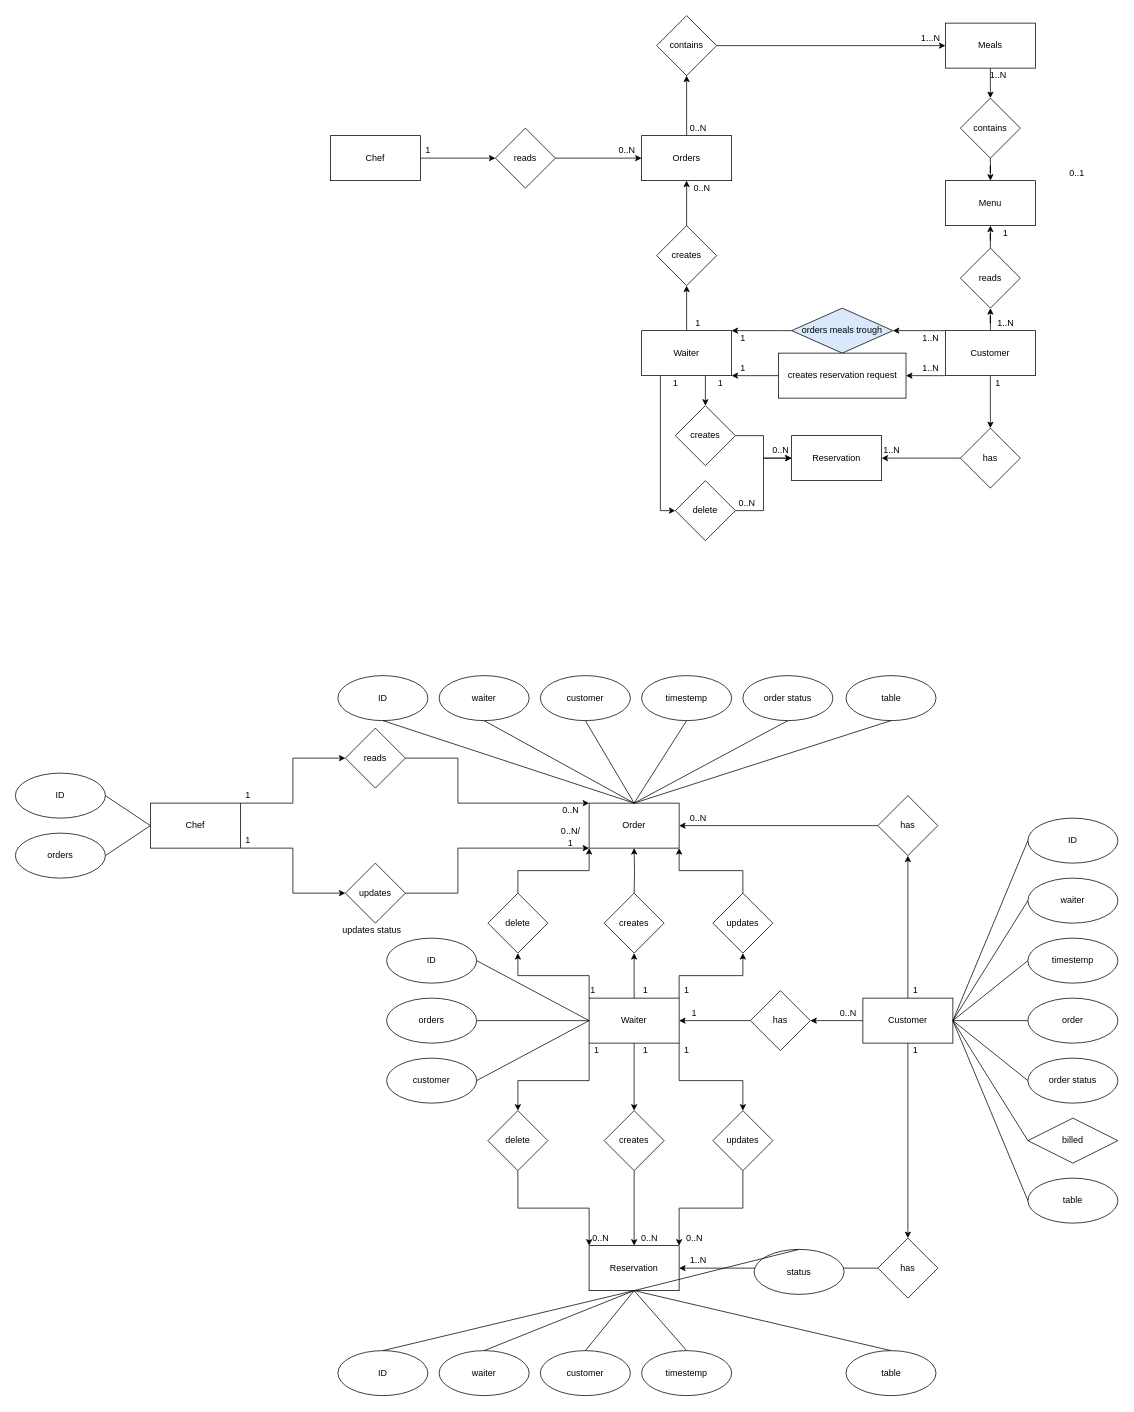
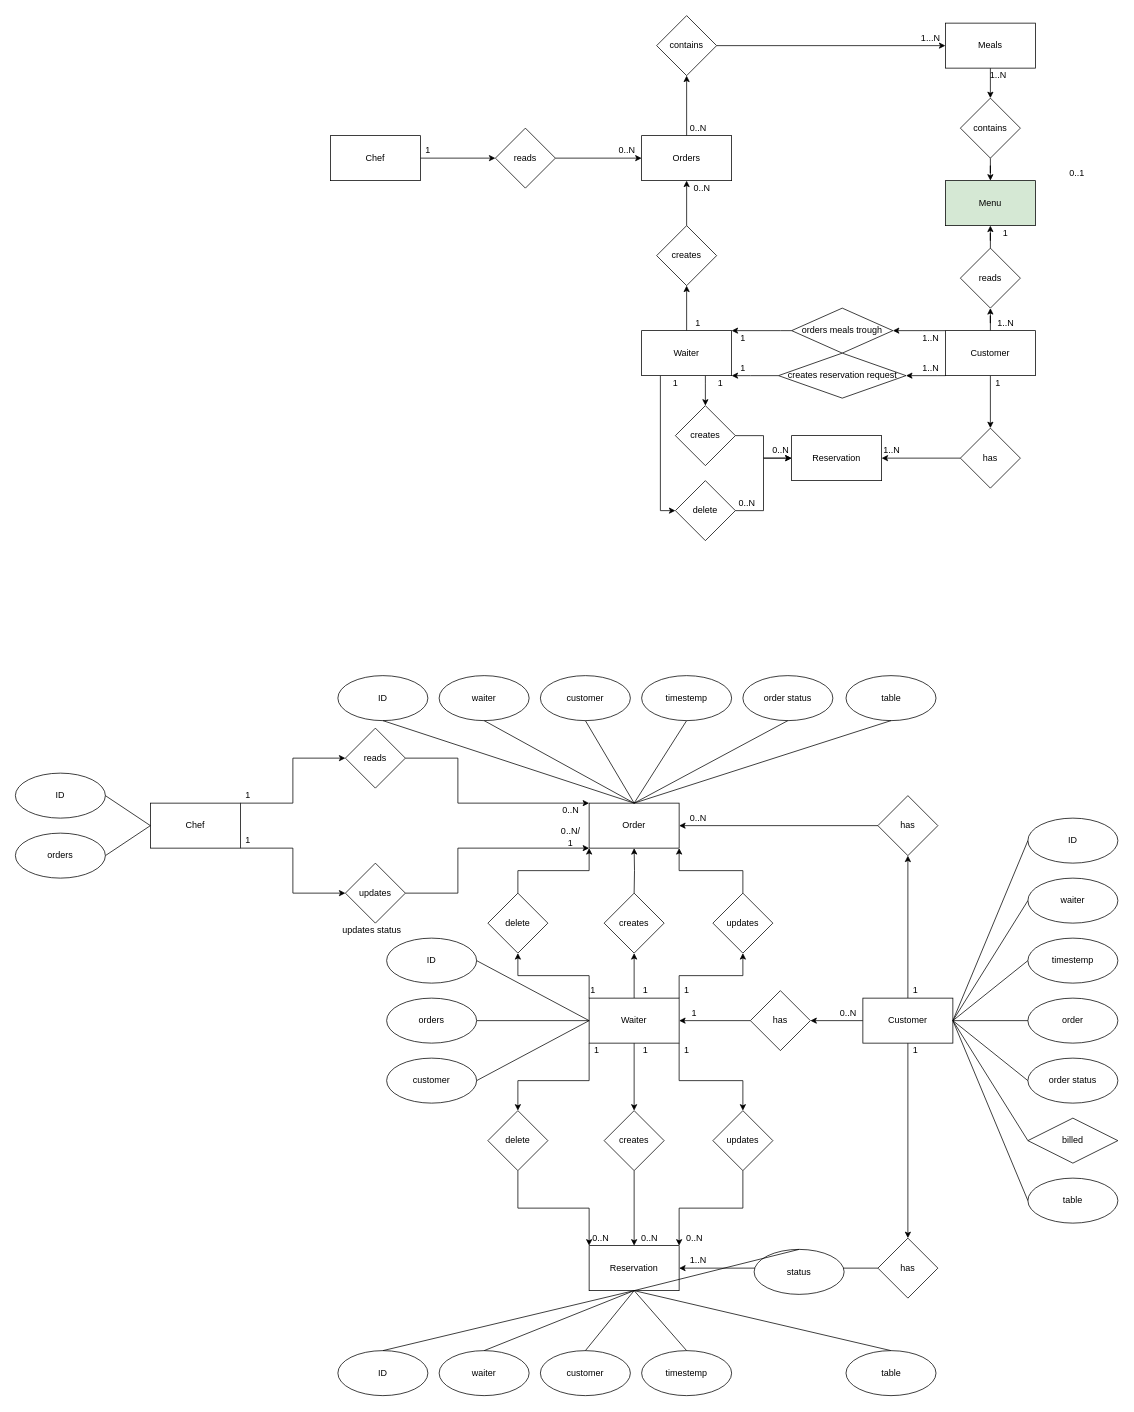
node "Menu": fillcolor #ffffff -> #d5e8d4
node "orders meals trough": fillcolor #dae8fc -> #ffffff
node "creates reservation request": shape rectangle -> diamond
